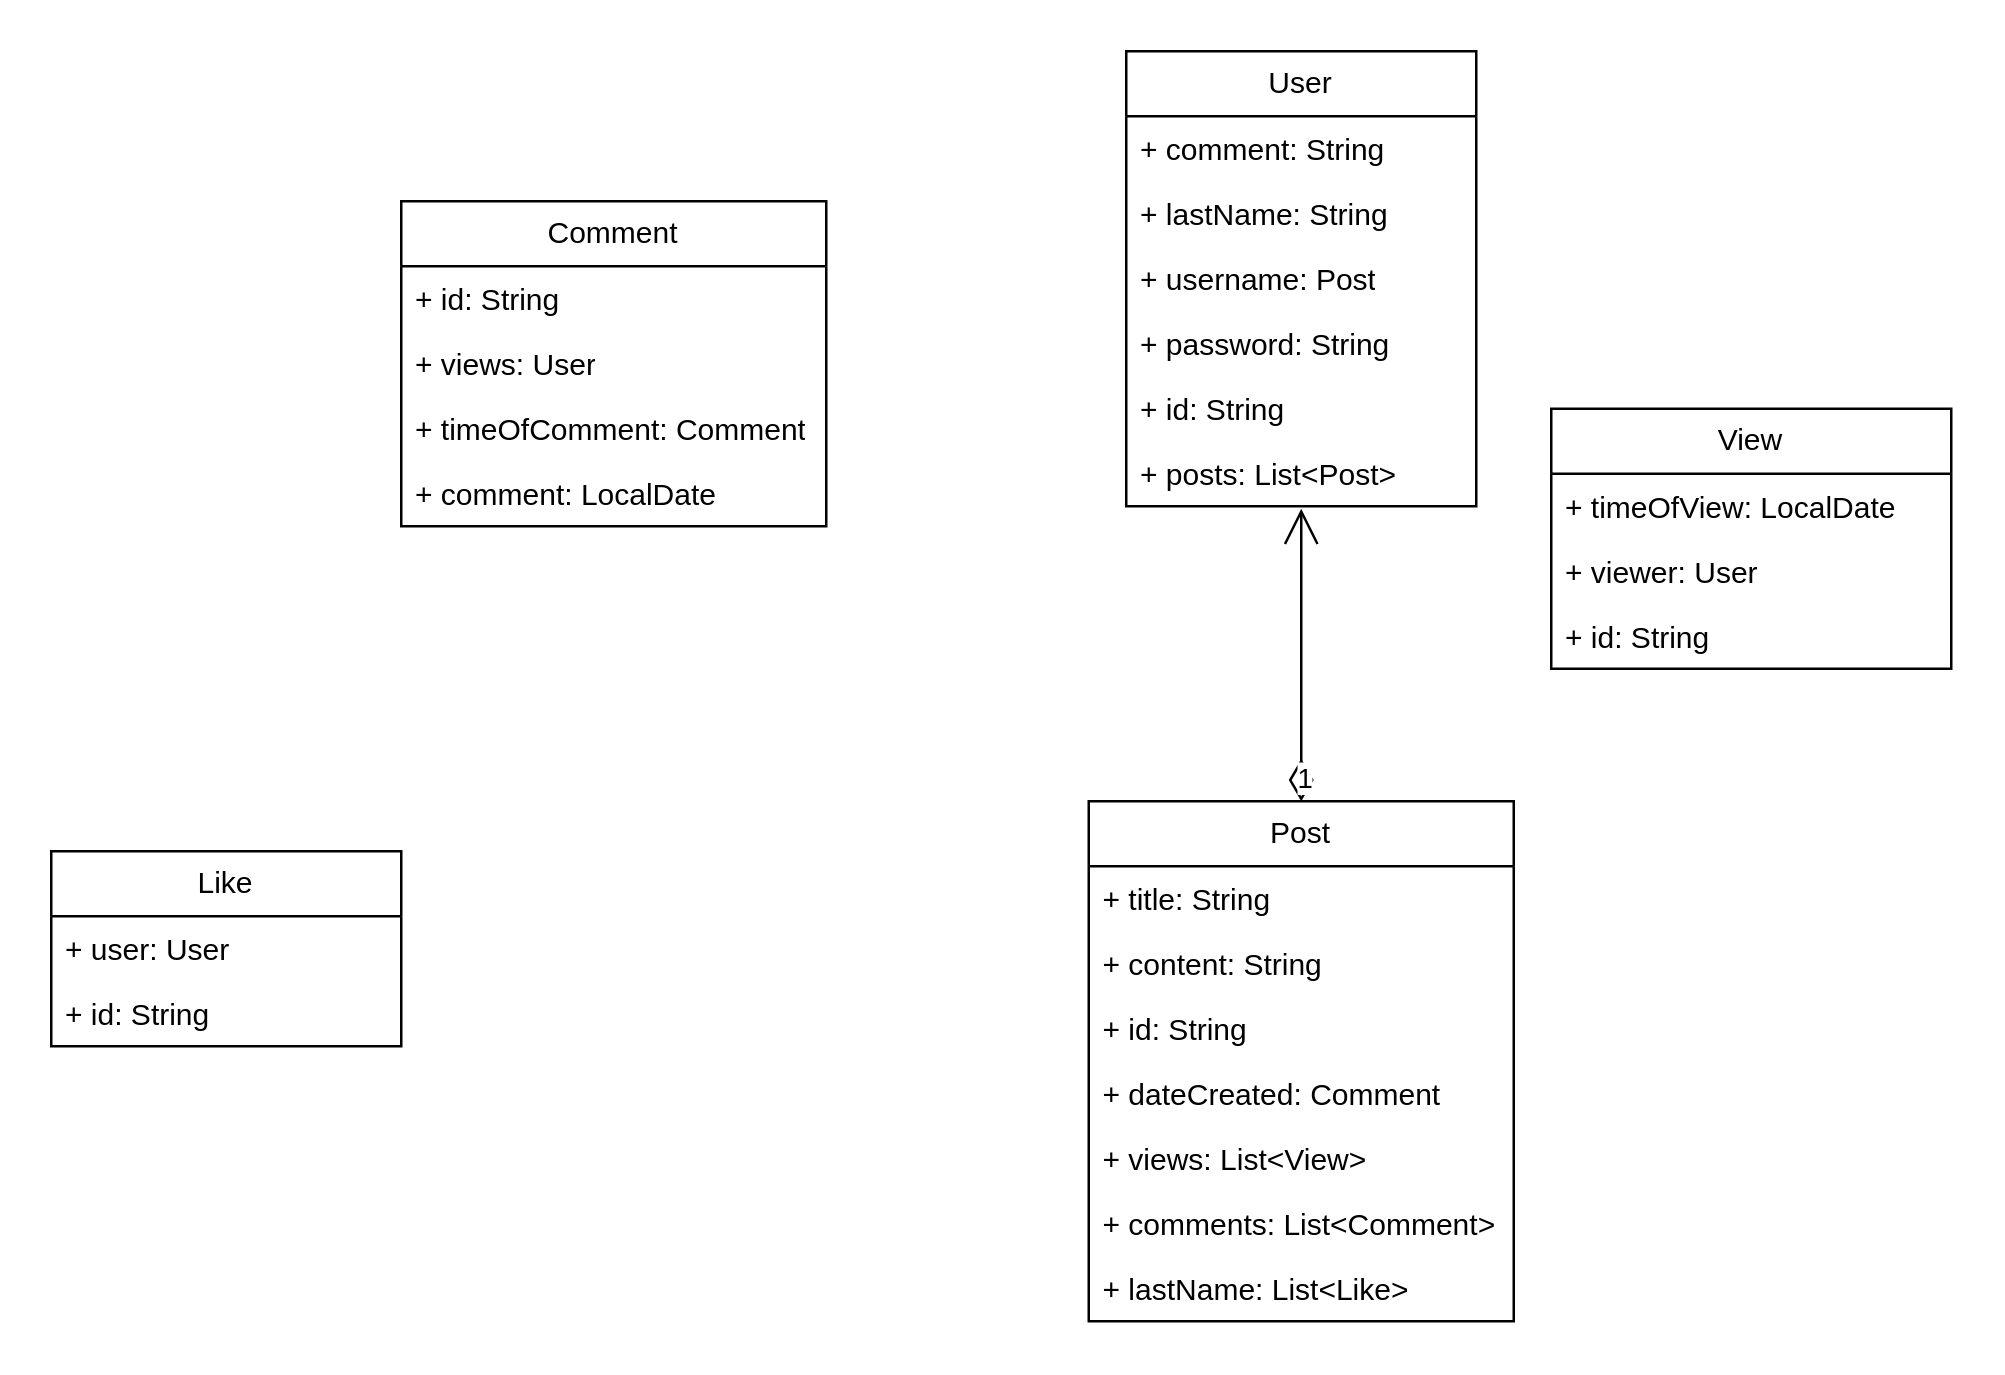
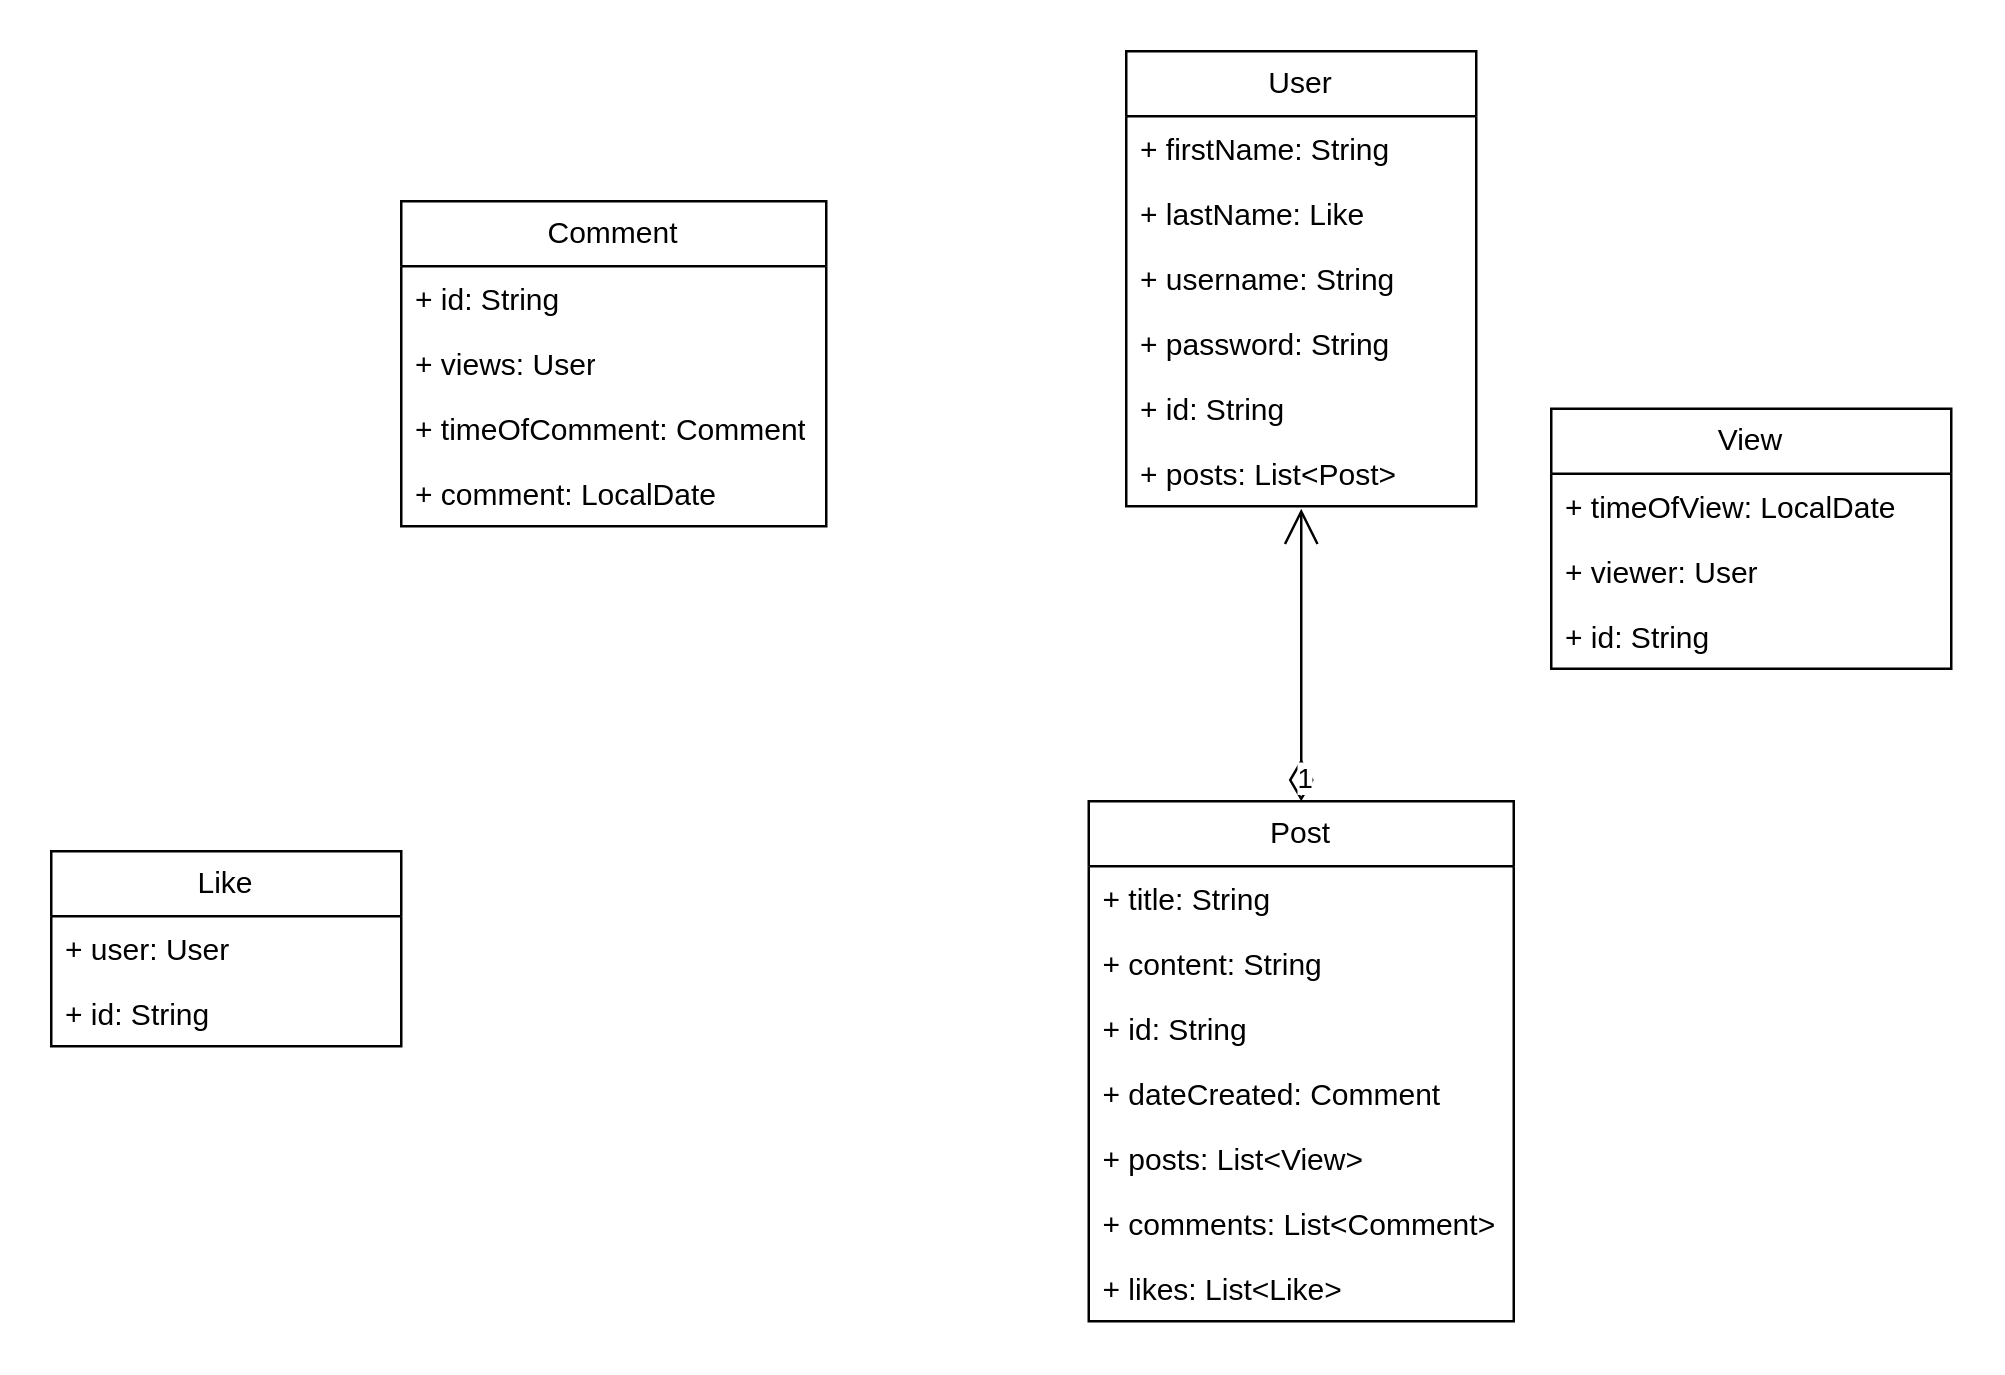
node "+ comment: String": label "+ comment: String" -> "+ firstName: String"
node "+ lastName: String": label "+ lastName: String" -> "+ lastName: Like"
node "+ username: Post": label "+ username: Post" -> "+ username: String"
node "+ views: List<View>": label "+ views: List<View>" -> "+ posts: List<View>"
node "+ lastName: List<Like>": label "+ lastName: List<Like>" -> "+ likes: List<Like>"
